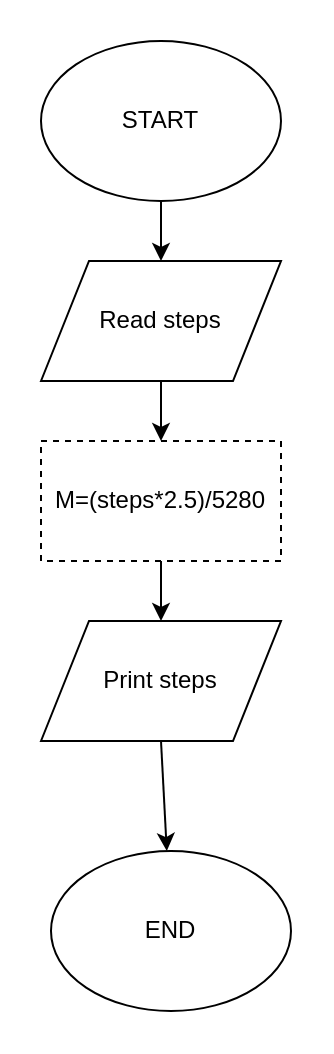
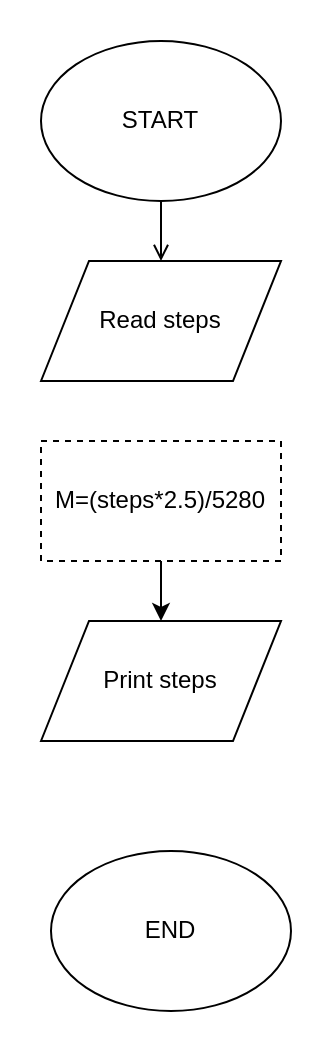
edge "START" -> "Read steps": arrowhead classic -> open
edge "Read steps" -> "M=(steps*2.5)/5280": removed
edge "Print steps" -> "END": removed
